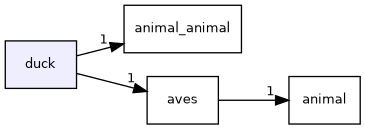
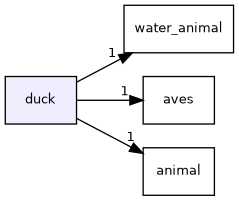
node "animal_animal": label "animal_animal" -> "water_animal"
edge "aves" -> "animal": now "duck" -> "animal"
